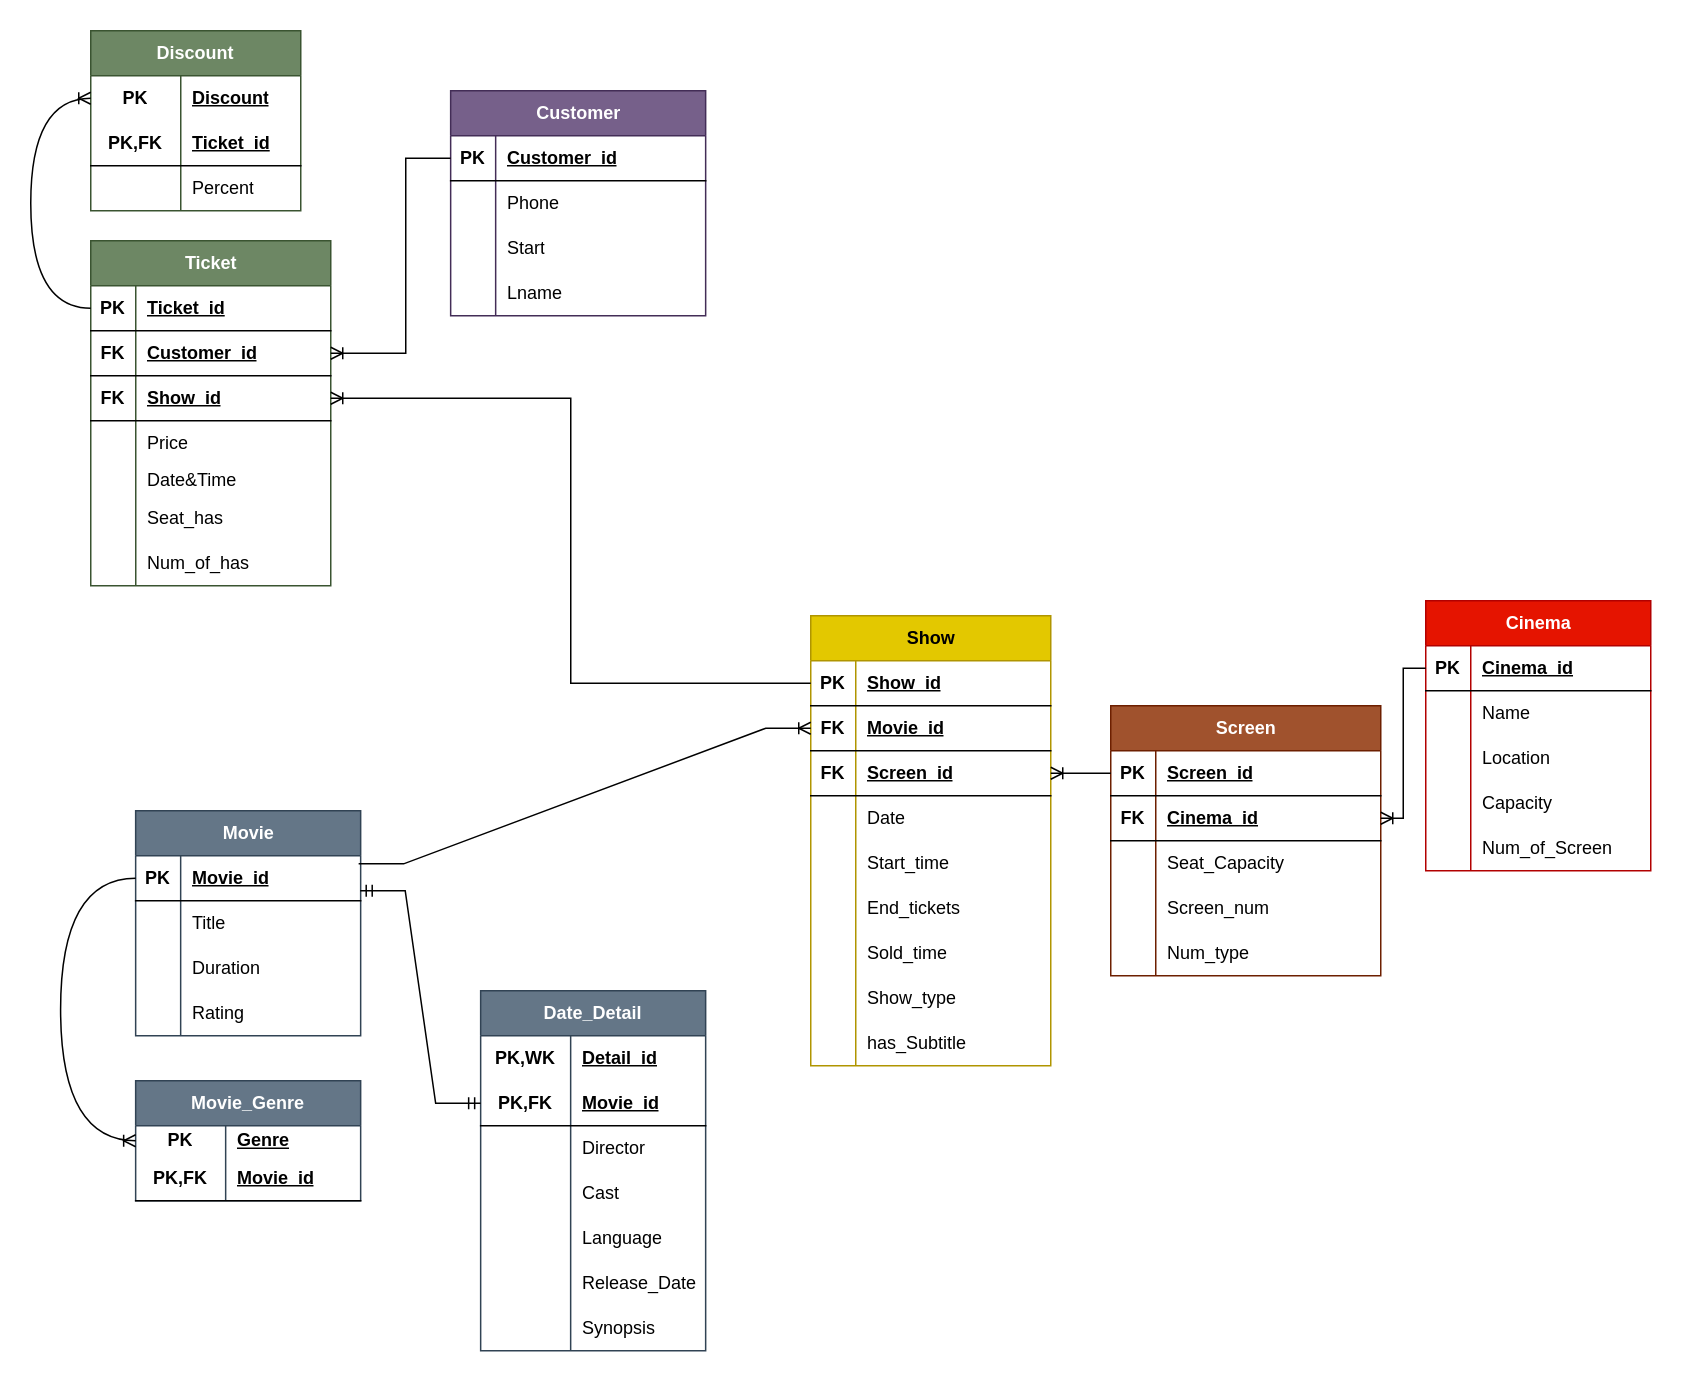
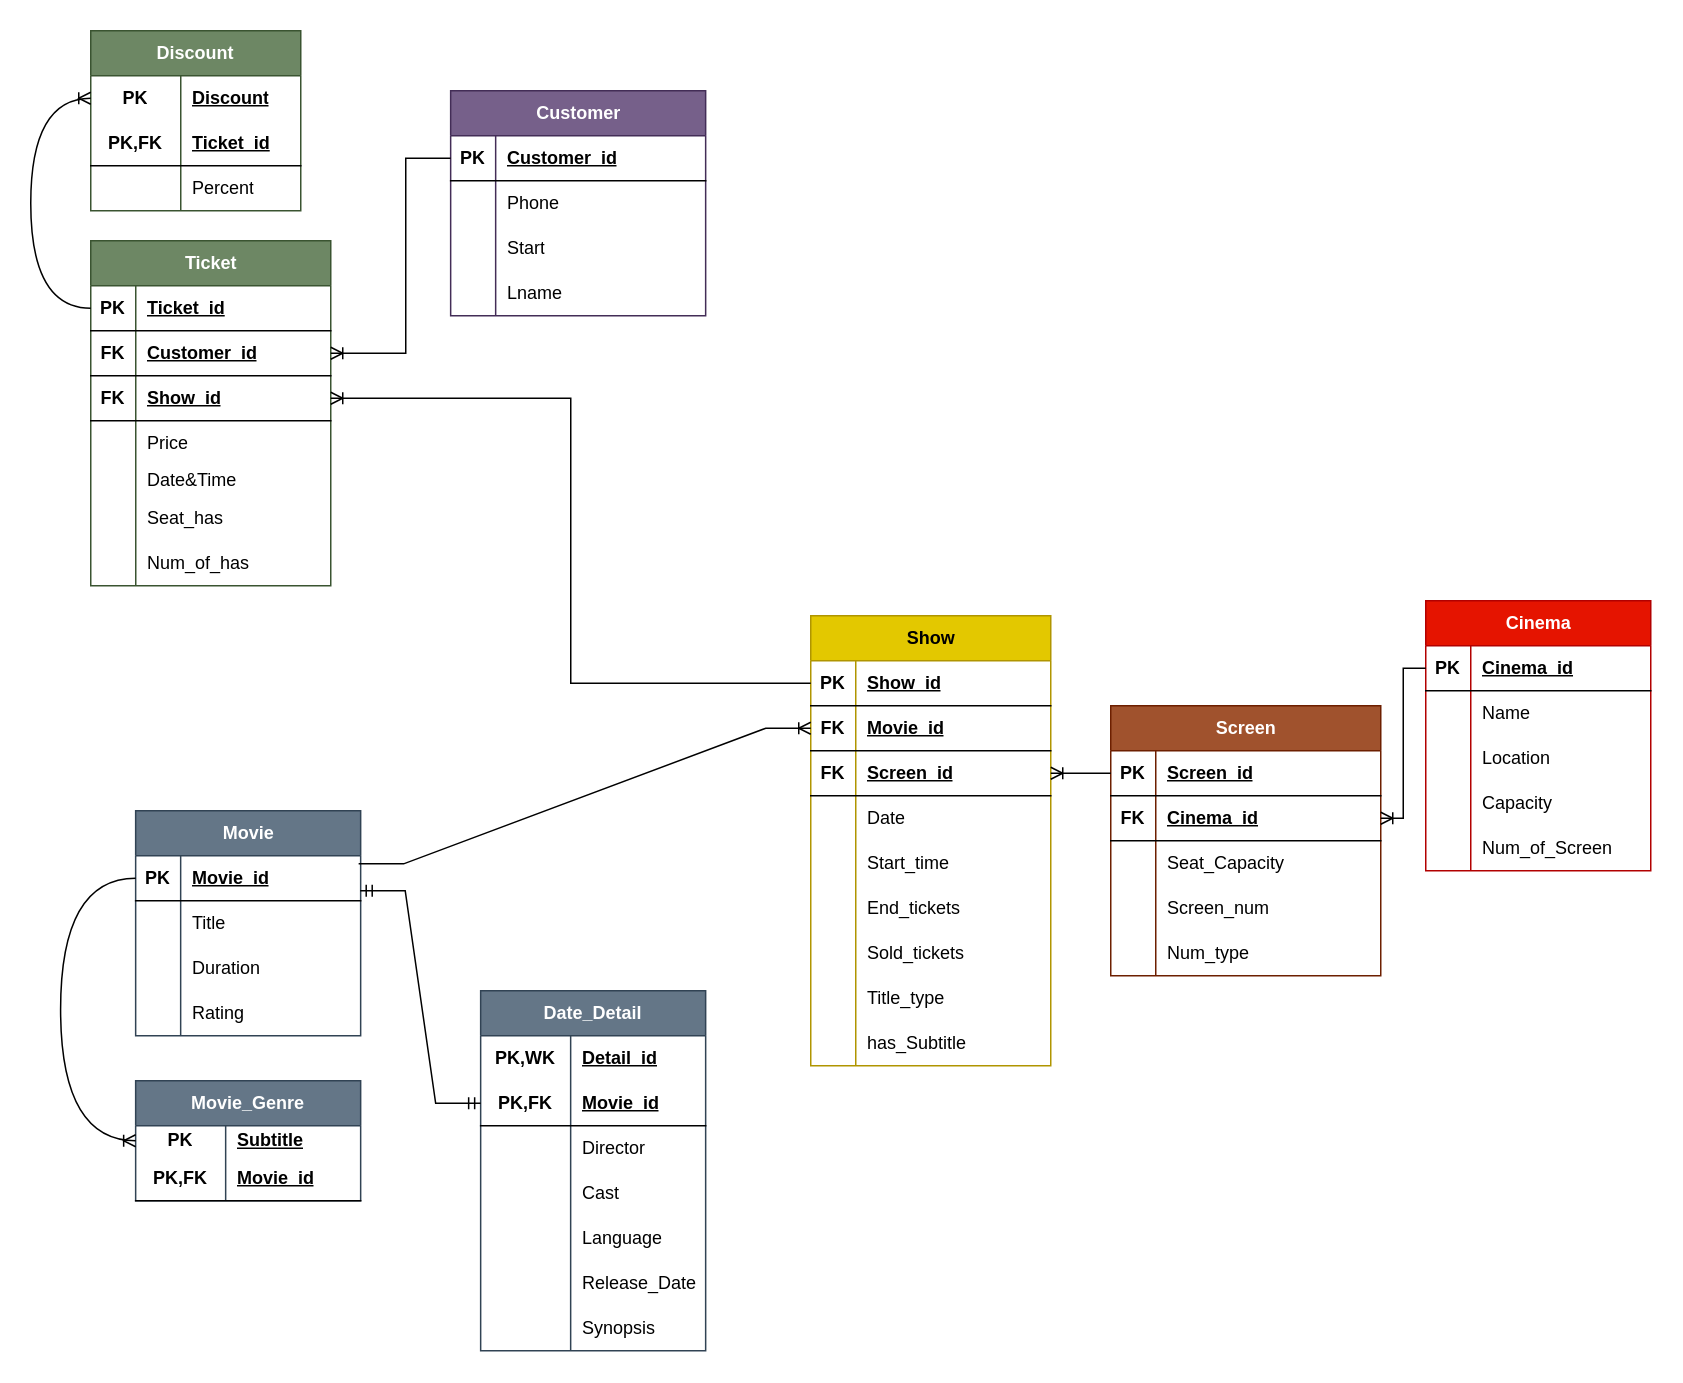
node "Sold_time": label "Sold_time" -> "Sold_tickets"
node "Show_type": label "Show_type" -> "Title_type"
node "Genre": label "Genre" -> "Subtitle"
